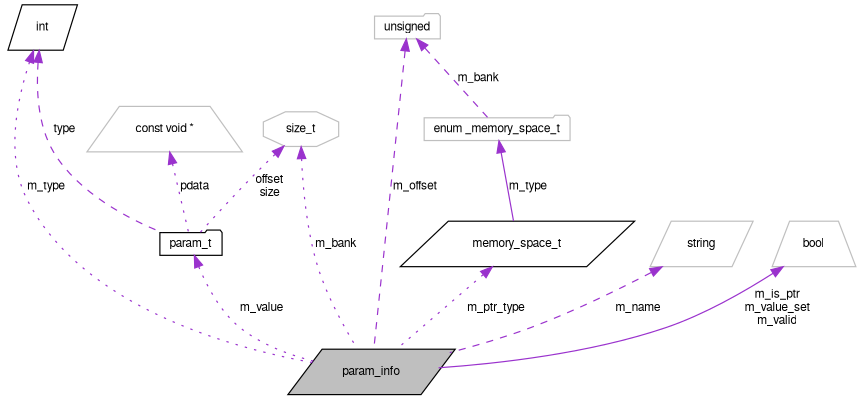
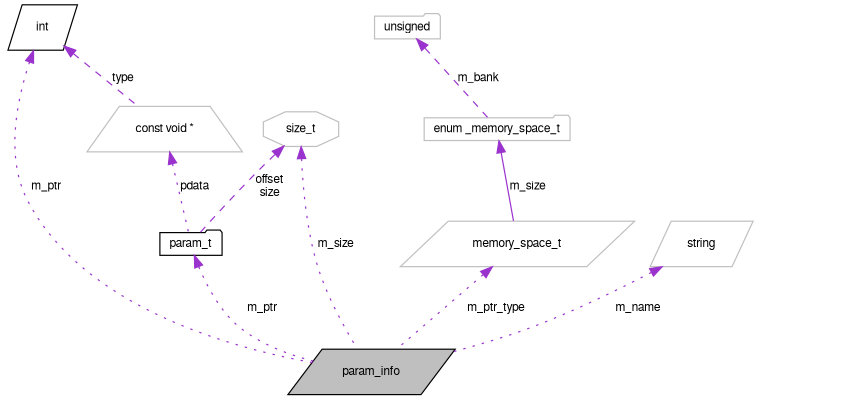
edge "param_t" -> "int": now "const void *" -> "int"
edge "param_info" -> "int": label "m_type" -> "m_ptr"
edge "memory_space_t" -> "enum _memory_space_t": label "m_type" -> "m_size"
edge "param_t" -> "size_t": style dotted -> dashed
edge "param_info" -> "unsigned": removed, label "m_offset"
edge "param_info" -> "size_t": label "m_bank" -> "m_size"
node "memory_space_t": color black -> grey75
node "bool": removed
edge "param_info" -> "param_t": label "m_value" -> "m_ptr"
edge "param_info" -> "string": style dashed -> dotted
